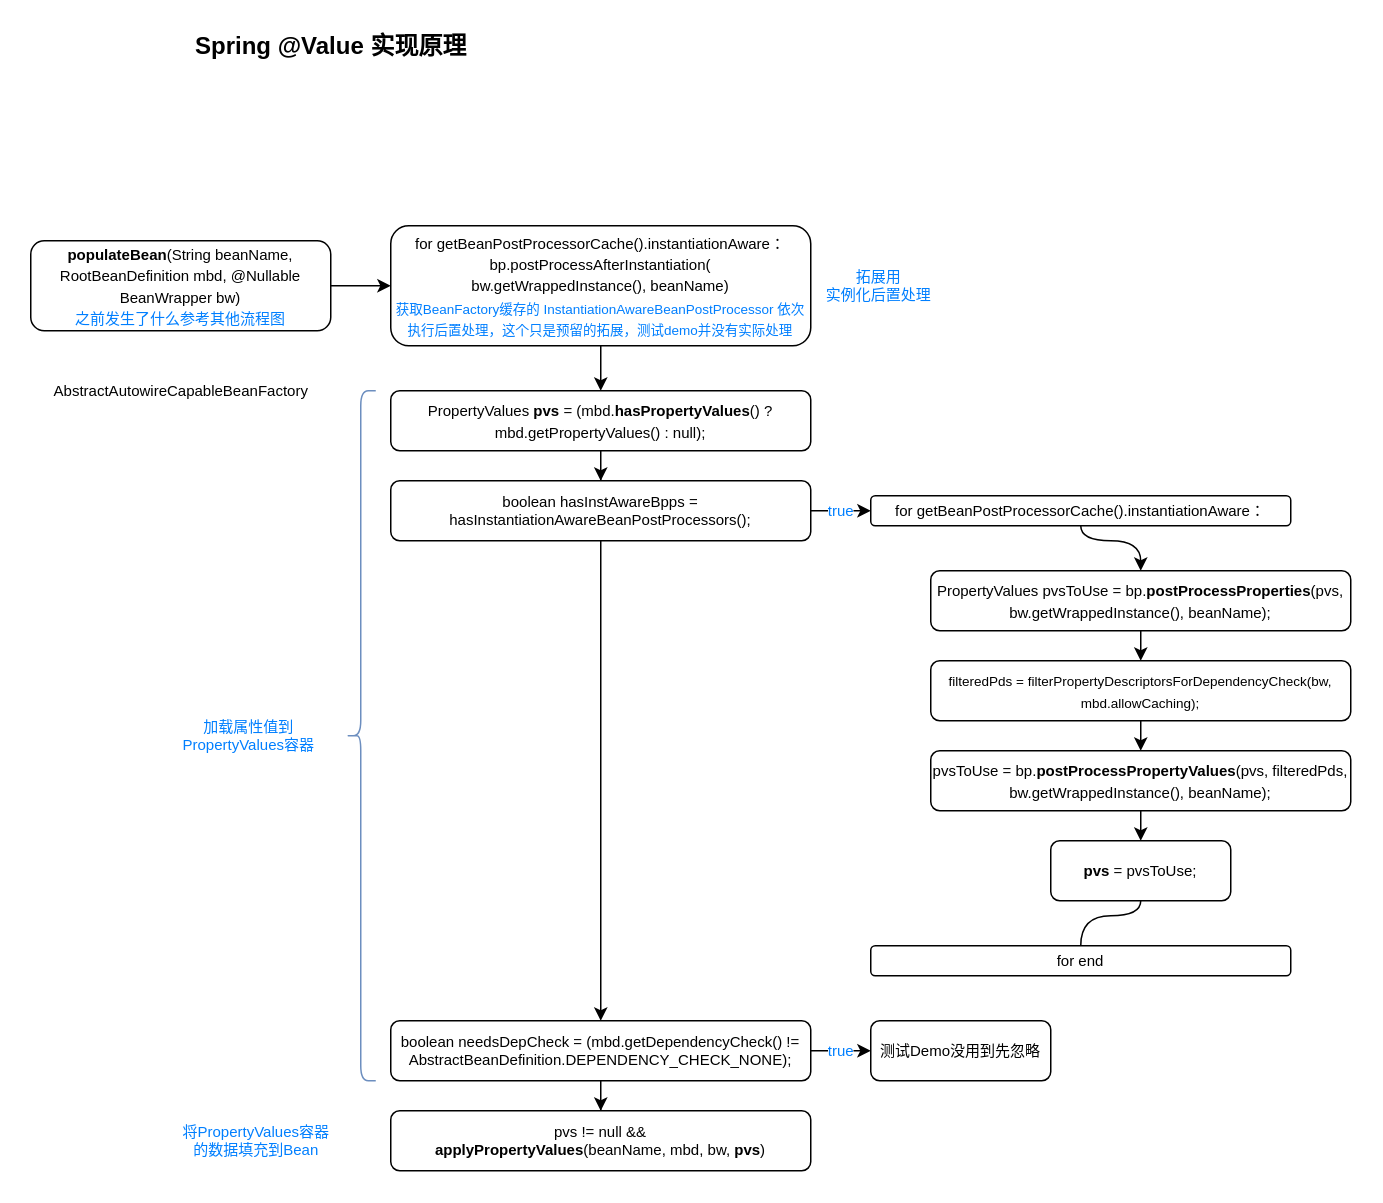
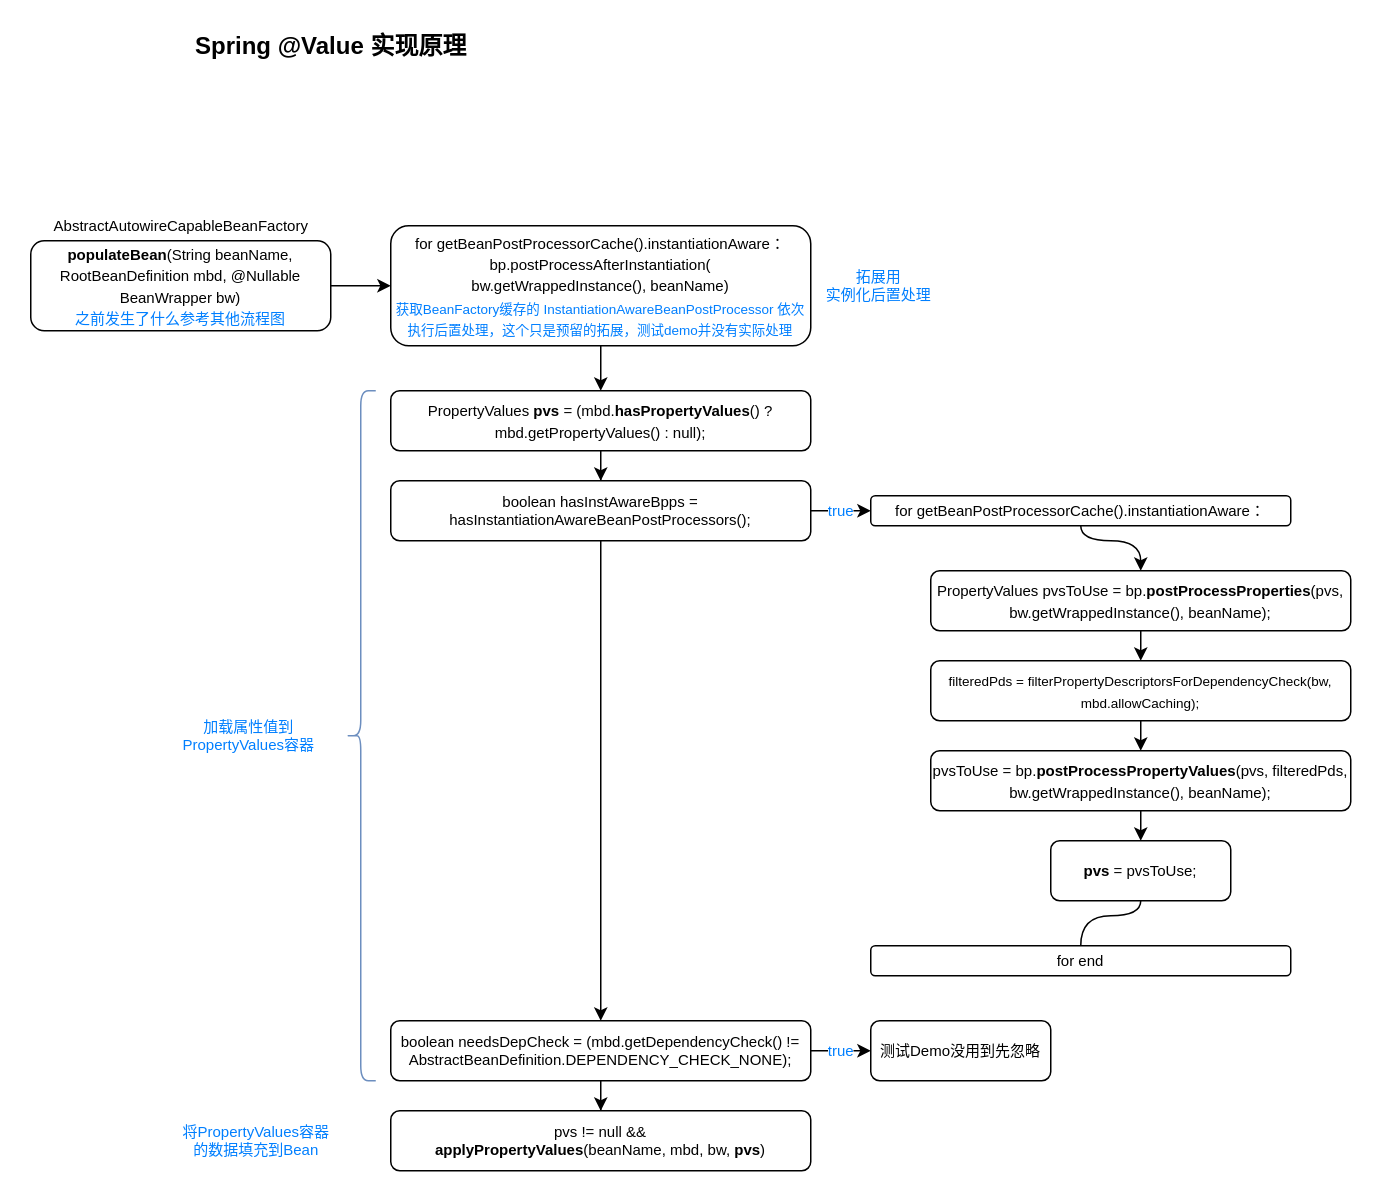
node "AbstractAutowireCapableBeanFactory": moved (181, 391) -> (181, 226)
